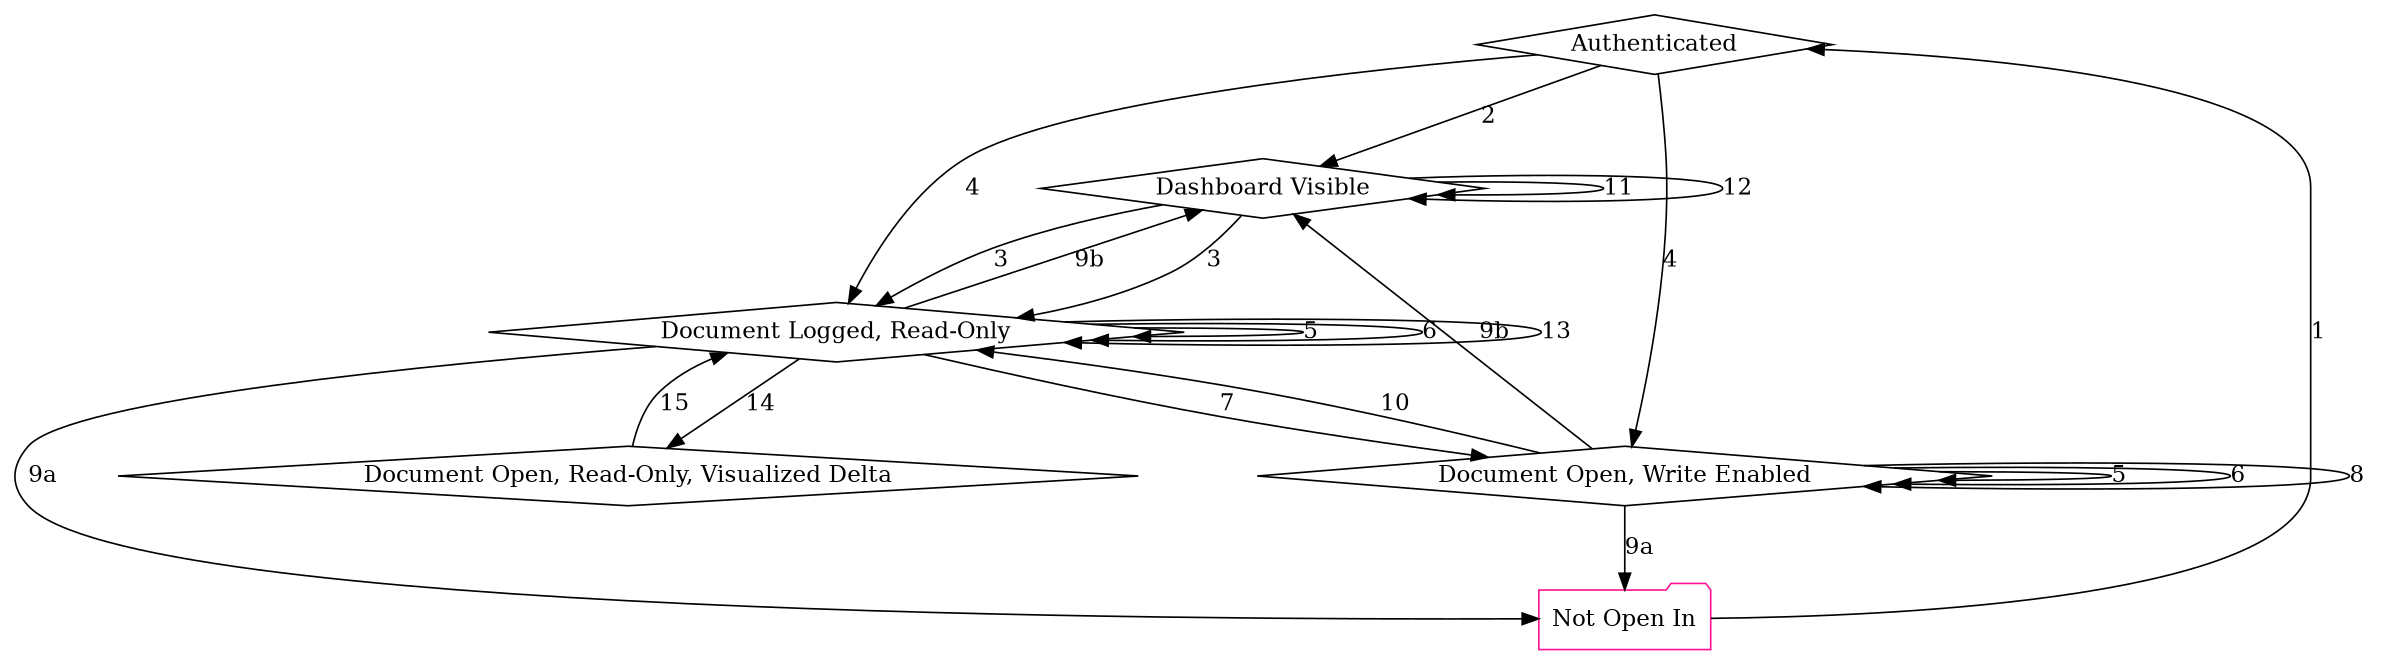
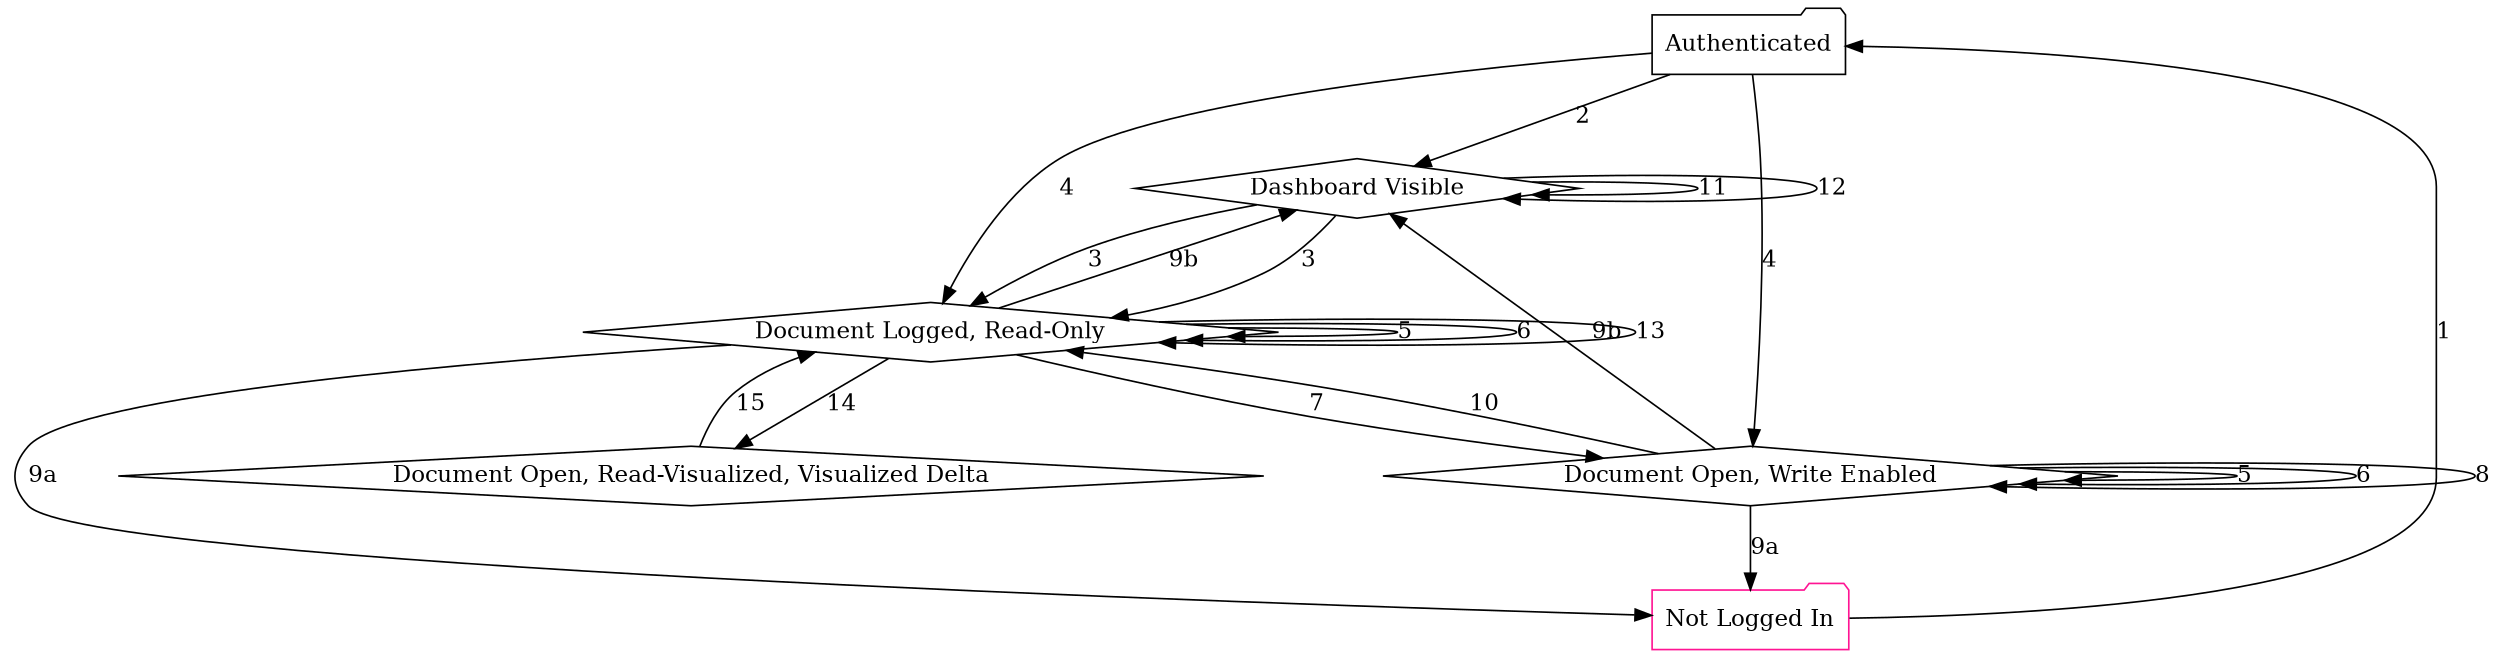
node "Authenticated": shape diamond -> folder
node "Document Open, Read-Only, Visualized Delta": label "Document Open, Read-Only, Visualized Delta" -> "Document Open, Read-Visualized, Visualized Delta"
node "Not Open In": label "Not Open In" -> "Not Logged In"
